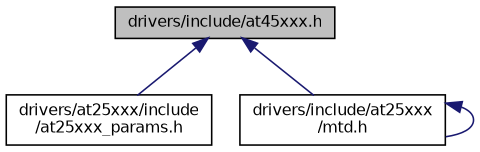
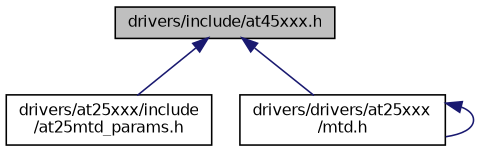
node "drivers/at25xxx/include /at25xxx_params.h": label "drivers/at25xxx/include /at25xxx_params.h" -> "drivers/at25xxx/include /at25mtd_params.h"
node "drivers/include/at25xxx /mtd.h": label "drivers/include/at25xxx /mtd.h" -> "drivers/drivers/at25xxx /mtd.h"
